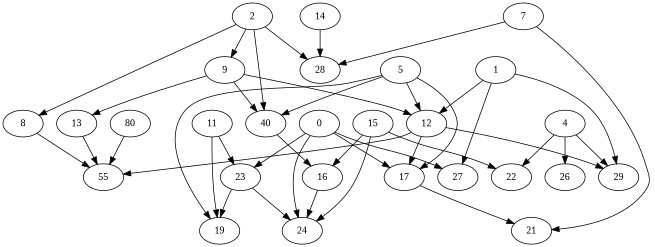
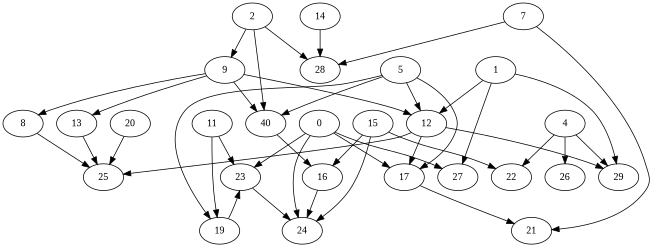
edge "2" -> "8": now "9" -> "8"
node "80": label "80" -> "20"
node "55": label "55" -> "25"
edge "23" -> "19": reversed
